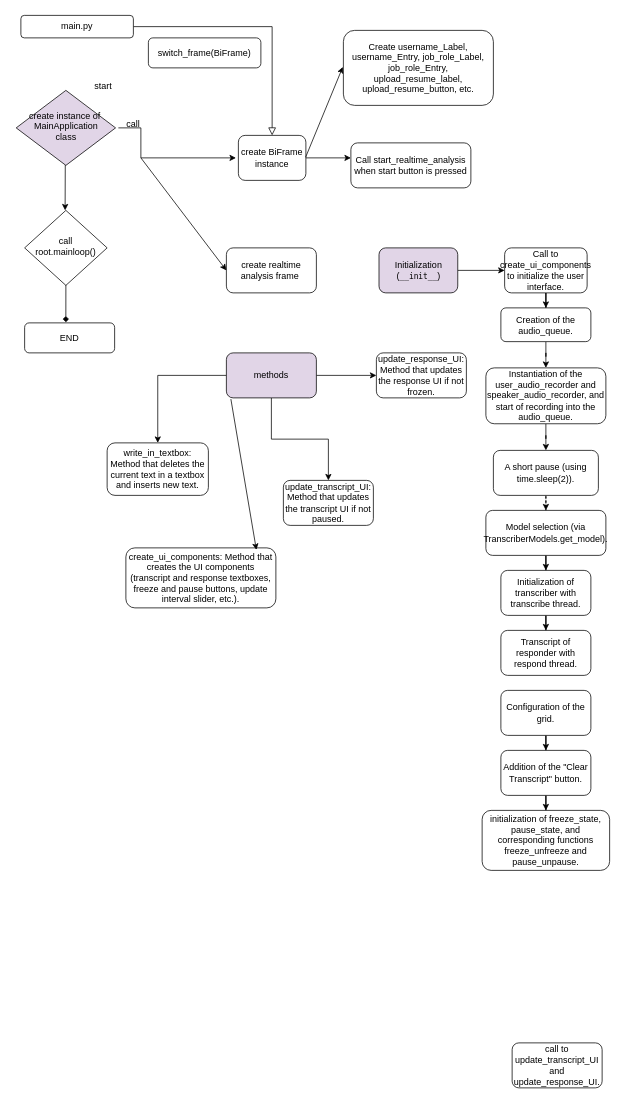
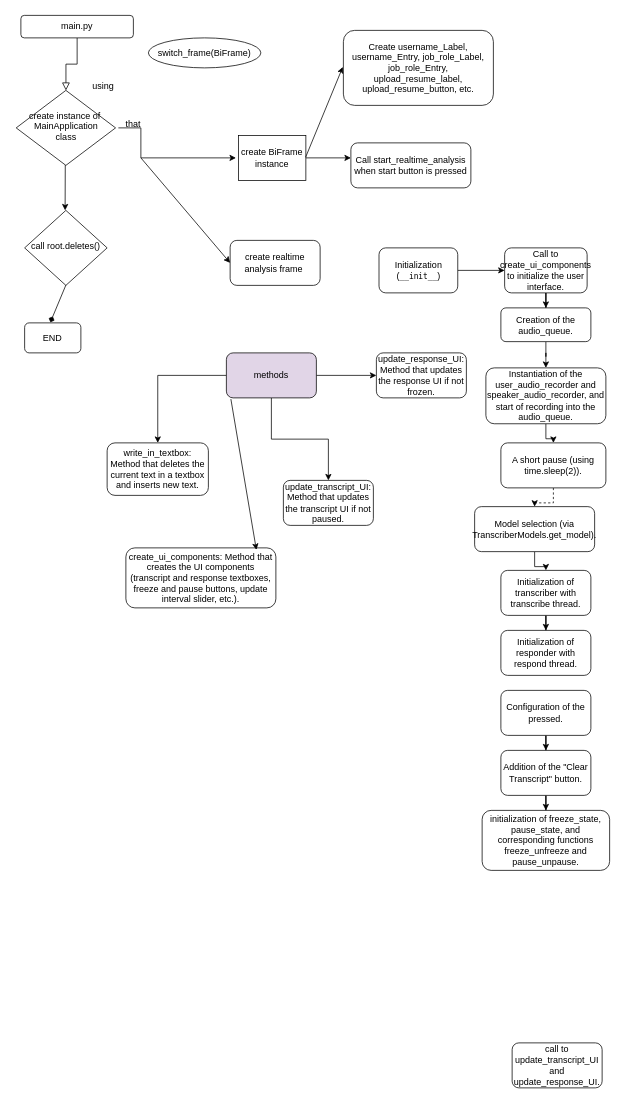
edge "main.py" -> "create BiFrame instance": now "main.py" -> "create instance of MainApplication class"
node "switch_frame(BiFrame)": shape rounded rectangle -> ellipse
node "start": label "start" -> "using"
node "call": label "call" -> "that"
node "create instance of MainApplication class": fillcolor #e1d5e7 -> #ffffff
node "create BiFrame instance": shape rounded rectangle -> rectangle
node "call root.mainloop()": label "call root.mainloop()" -> "call root.deletes()"
node "create realtime analysis frame": moved (271, 270) -> (275, 263)
node "Initialization (__init__)": fillcolor #e1d5e7 -> #ffffff
node "END": size 90x30 -> 56x30
node "A short pause (using time.sleep(2)).": moved (546, 473) -> (553, 465)
node "Model selection (via TranscriberModels.get_model).": moved (546, 533) -> (534, 529)
node "Transcript of responder with respond thread.": label "Transcript of responder with respond thread." -> "Initialization of responder with respond thread."
node "Configuration of the grid.": label "Configuration of the grid." -> "Configuration of the pressed."
